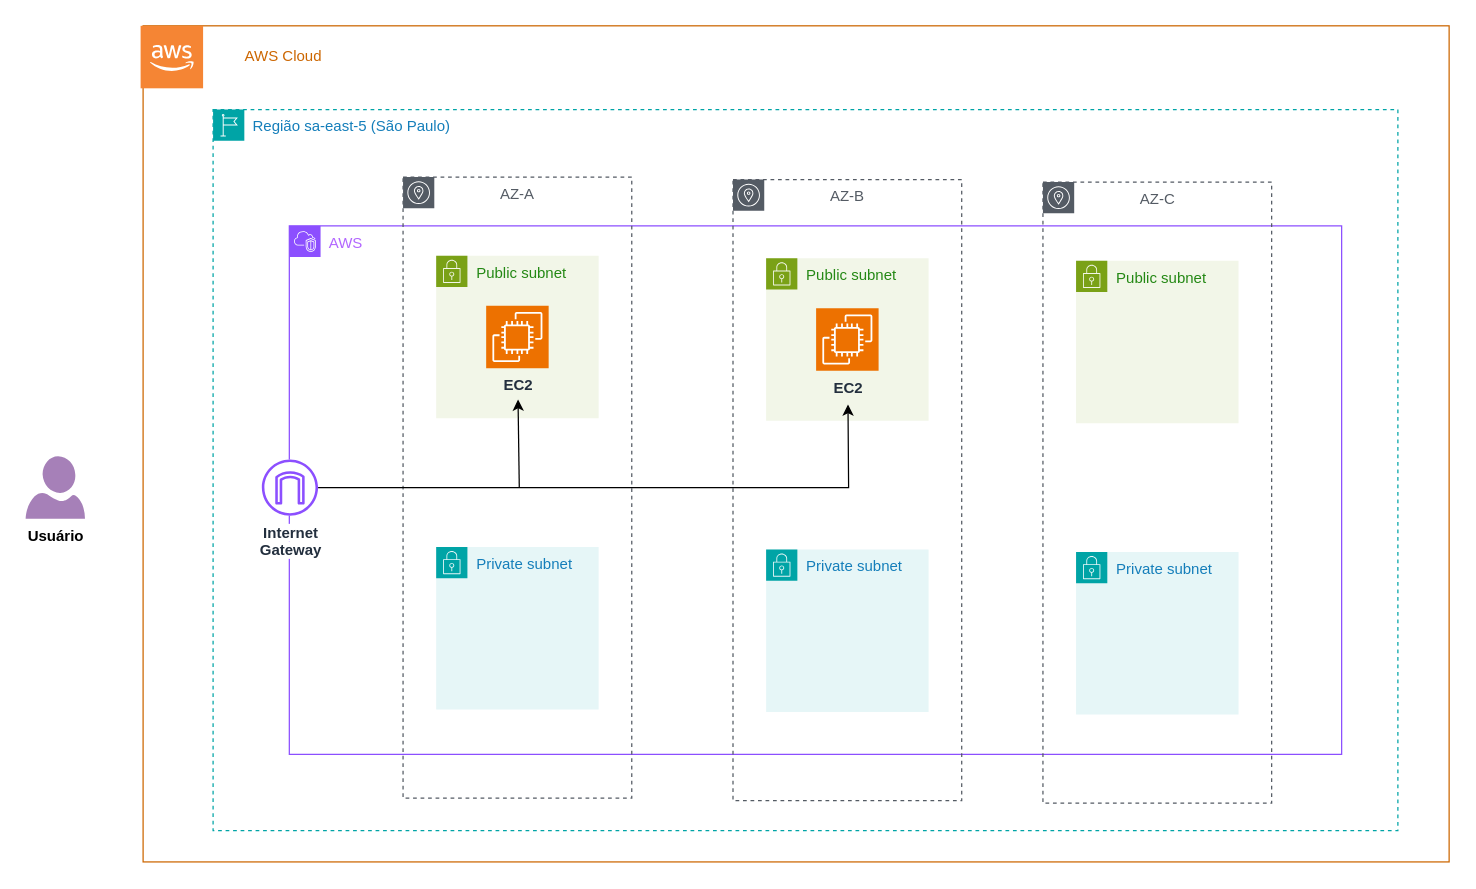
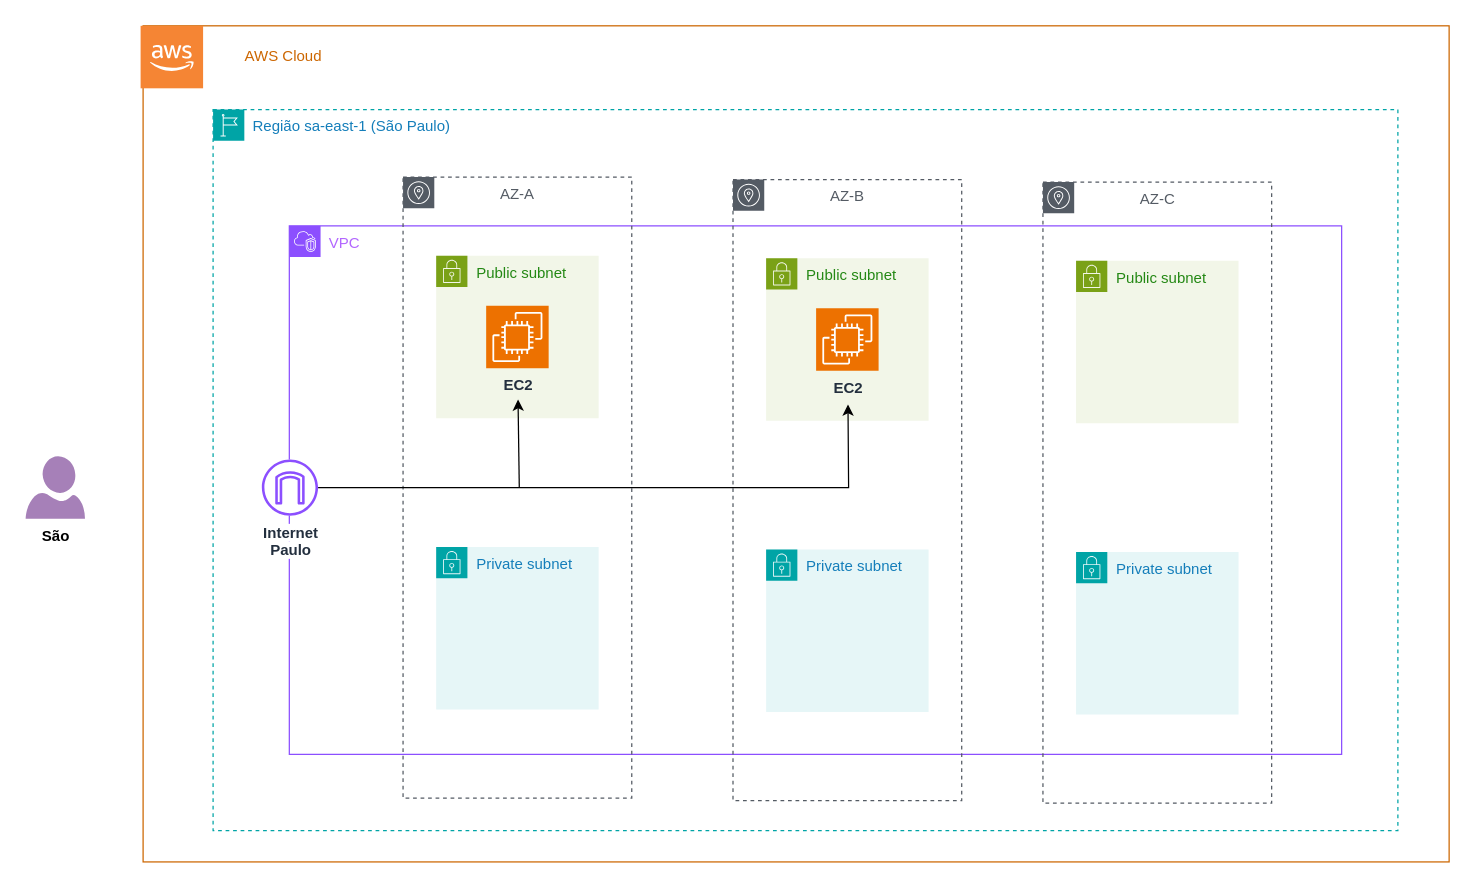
node "Região sa-east-5 (São Paulo)": label "Região sa-east-5 (São Paulo)" -> "Região sa-east-1 (São Paulo)"
node "AWS": label "AWS" -> "VPC"
node "Usuário": label "Usuário" -> "São"
node "Internet Gateway": label "Internet Gateway" -> "Internet Paulo"
